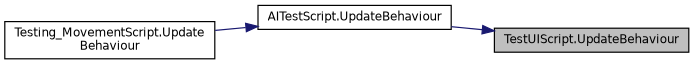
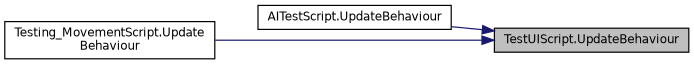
edge "Testing_MovementScript.Update Behaviour" -> "AITestScript.UpdateBehaviour": now "Testing_MovementScript.Update Behaviour" -> "TestUIScript.UpdateBehaviour"
